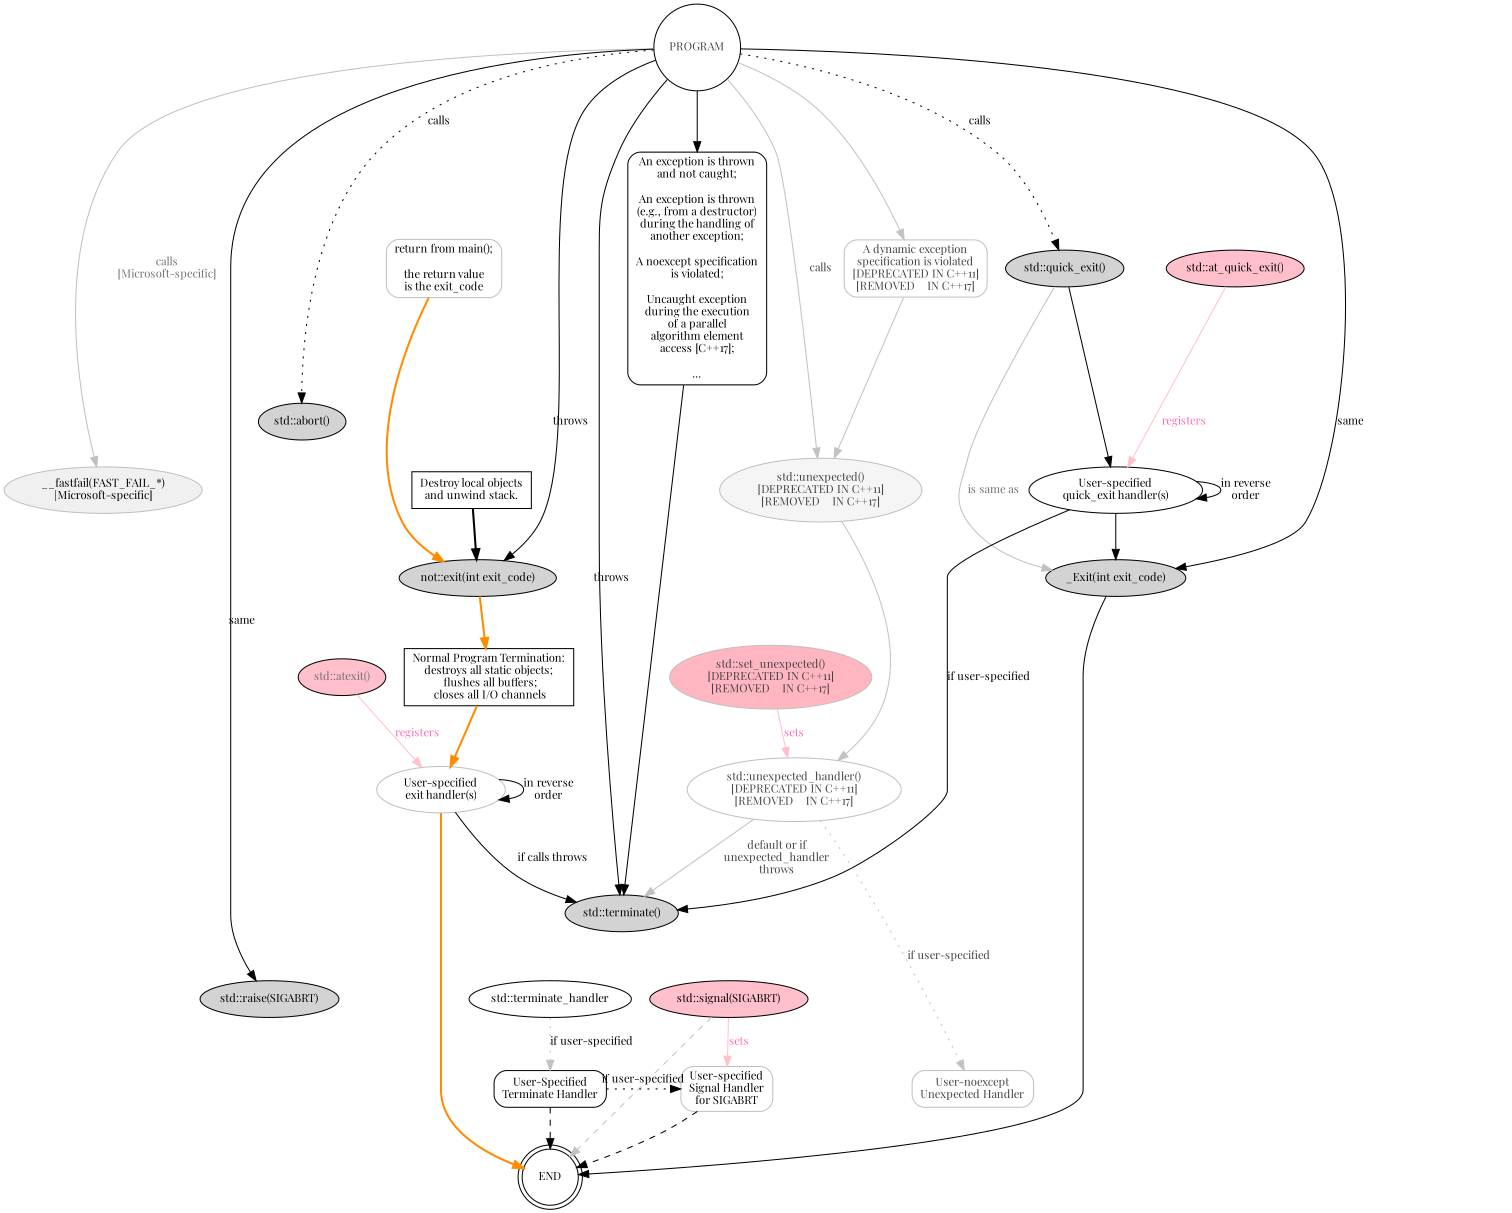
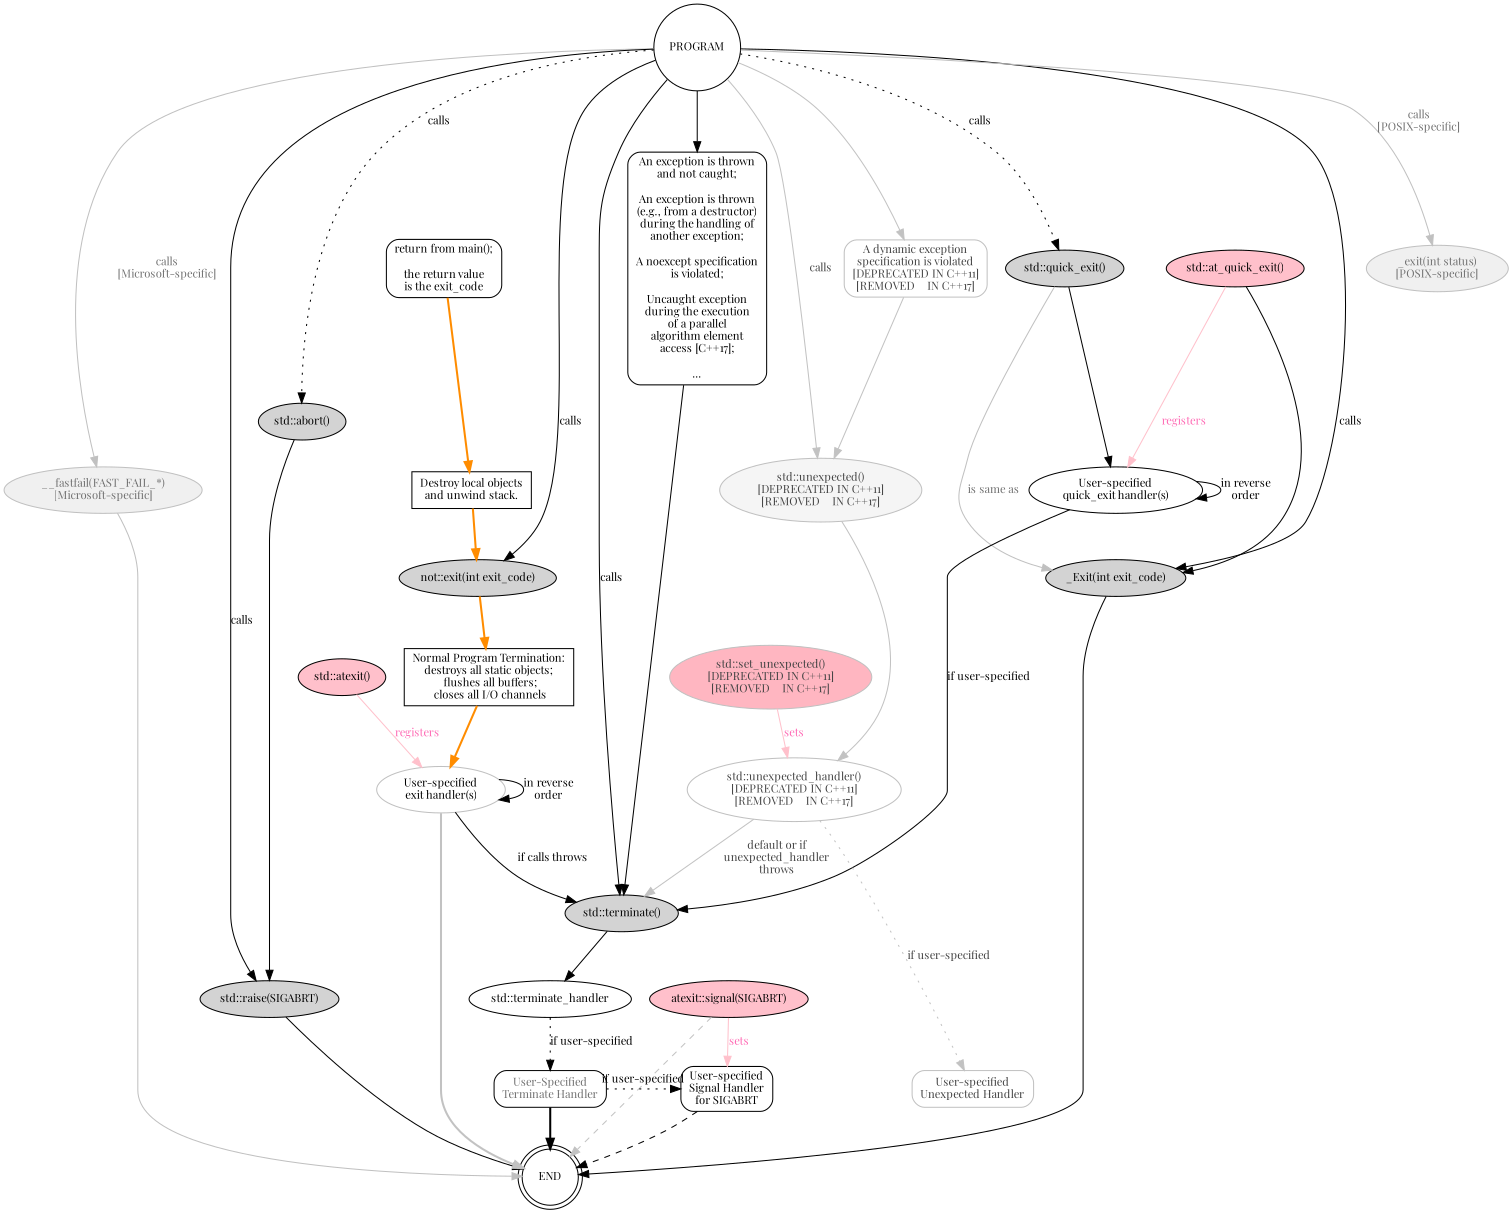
node "PROGRAM": fontcolor gray26 -> black
node "return from main(); the return value is the exit_code": color gray -> black
node "_exit(int status) [POSIX-specific]": added
edge "PROGRAM" -> "not::exit(int exit_code)": label "throws" -> "calls"
edge "PROGRAM" -> "_Exit(int exit_code)": label "same" -> "calls"
edge "return from main(); the return value is the exit_code" -> "not::exit(int exit_code)": now "return from main(); the return value is the exit_code" -> "Destroy local objects and unwind stack."
node "__fastfail(FAST_FAIL_*) [Microsoft-specific]": fontcolor black -> gray44
edge "Destroy local objects and unwind stack." -> "not::exit(int exit_code)": color black -> darkorange
edge "User-specified quick_exit handler(s)" -> "_Exit(int exit_code)": now "std::at_quick_exit()" -> "_Exit(int exit_code)"
edge "PROGRAM" -> "std::terminate()": label "throws" -> "calls"
edge "PROGRAM" -> "std::raise(SIGABRT)": label "same" -> "calls"
node "std::atexit()": fontcolor gray44 -> black
edge "std::abort()" -> "std::raise(SIGABRT)": added
edge "std::terminate()" -> "std::terminate_handler": added
edge "__fastfail(FAST_FAIL_*) [Microsoft-specific]" -> "END": added
node "std::signal(SIGABRT)": label "std::signal(SIGABRT)" -> "atexit::signal(SIGABRT)"
edge "User-specified exit handler(s)" -> "END": color darkorange -> gray76
edge "std::terminate_handler" -> "User-Specified Terminate Handler": color gray76 -> black
node "User-Specified Terminate Handler": fontcolor black -> gray44
node "User-specified Signal Handler for SIGABRT": color gray -> black
node "User-noexcept Unexpected Handler": label "User-noexcept Unexpected Handler" -> "User-specified Unexpected Handler"
edge "std::raise(SIGABRT)" -> "END": added
edge "User-Specified Terminate Handler" -> "END": style dashed -> bold
